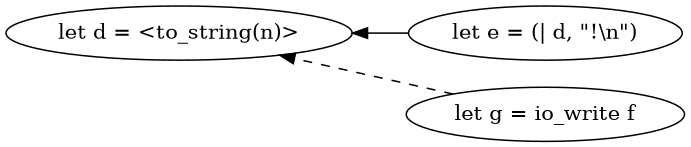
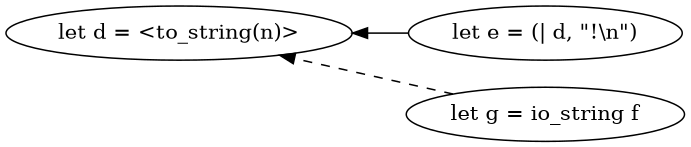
node "let g = io_write f": label "let g = io_write f" -> "let g = io_string f"
